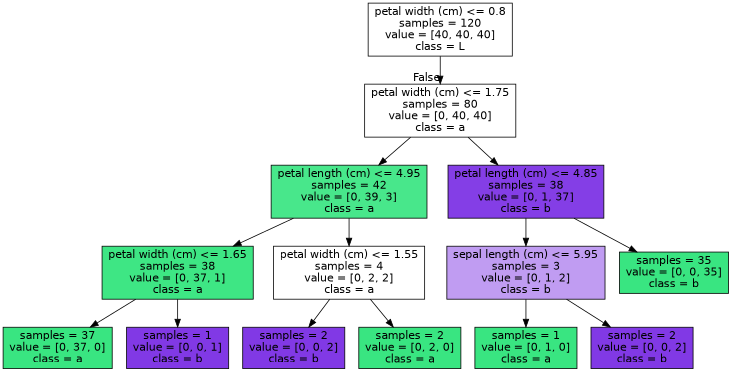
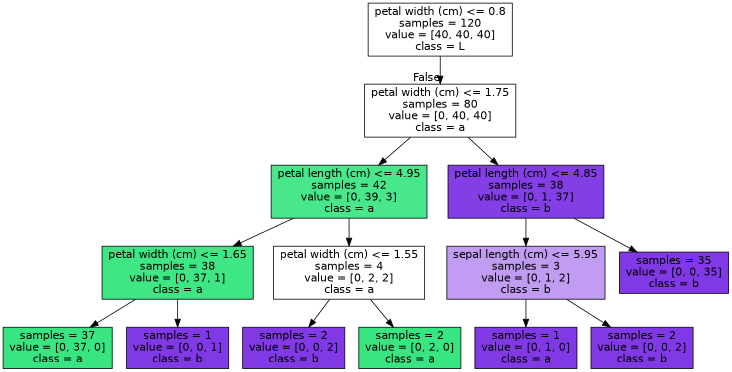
node "samples = 35 value = [0, 0, 35] class = b": fillcolor #39e581 -> #8139e5
node "samples = 1 value = [0, 1, 0] class = a": fillcolor #39e581 -> #8139e5
